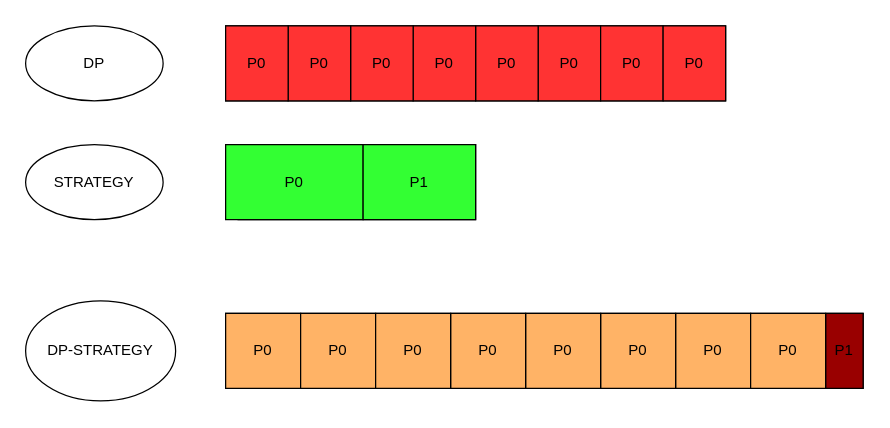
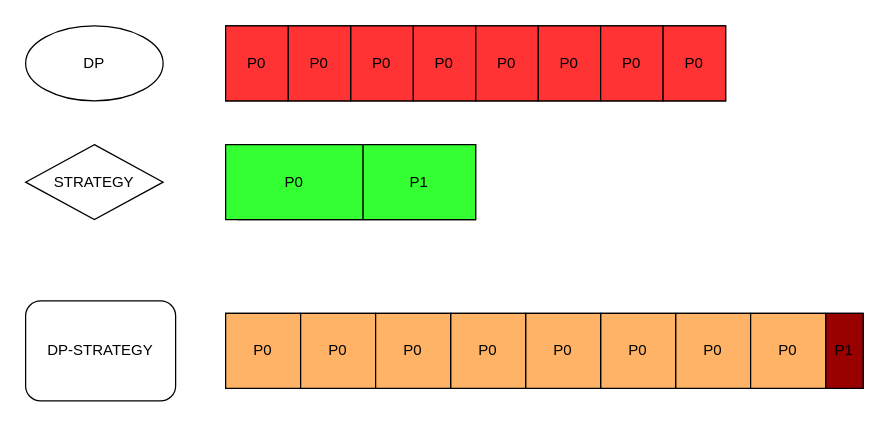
node "STRATEGY": shape ellipse -> diamond
node "DP-STRATEGY": shape ellipse -> rounded rectangle
